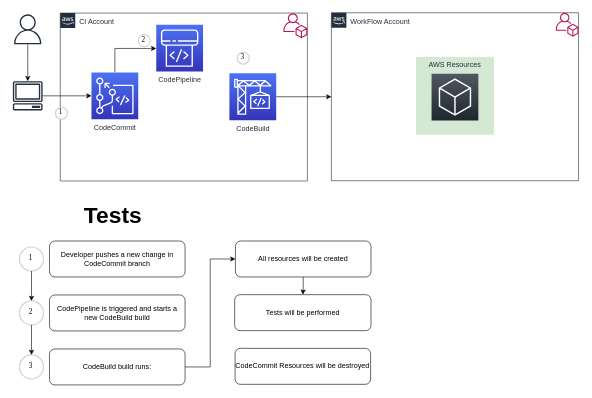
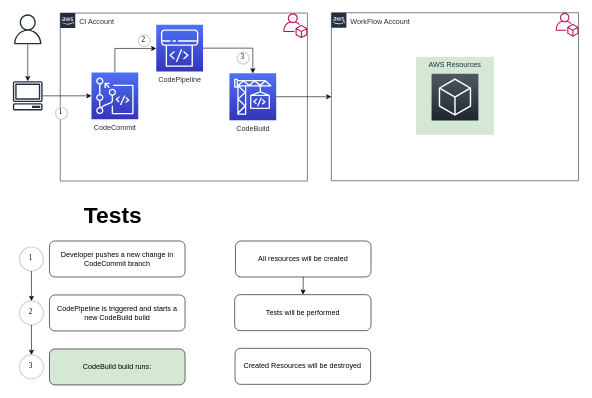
edge "CodePipeline" -> "CodeBuild": added
edge "CodeBuild build runs:" -> "All resources will be created": removed
node "CodeCommit Resources will be destroyed": label "CodeCommit Resources will be destroyed" -> "Created Resources will be destroyed"
node "CodeBuild build runs:": fillcolor #ffffff -> #d5e8d4
